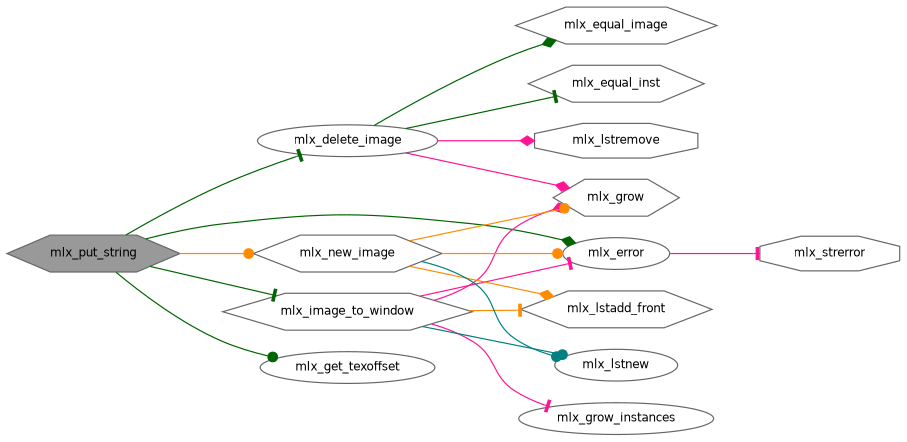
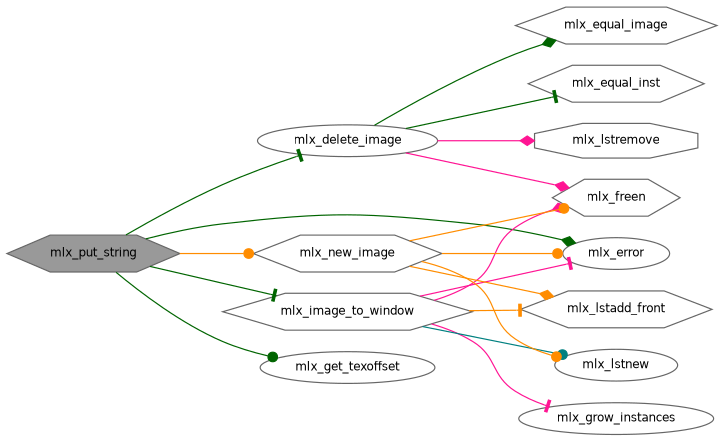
node "mlx_grow": label "mlx_grow" -> "mlx_freen"
node "mlx_strerror": removed
edge "mlx_new_image" -> "mlx_lstnew": color teal -> darkorange
